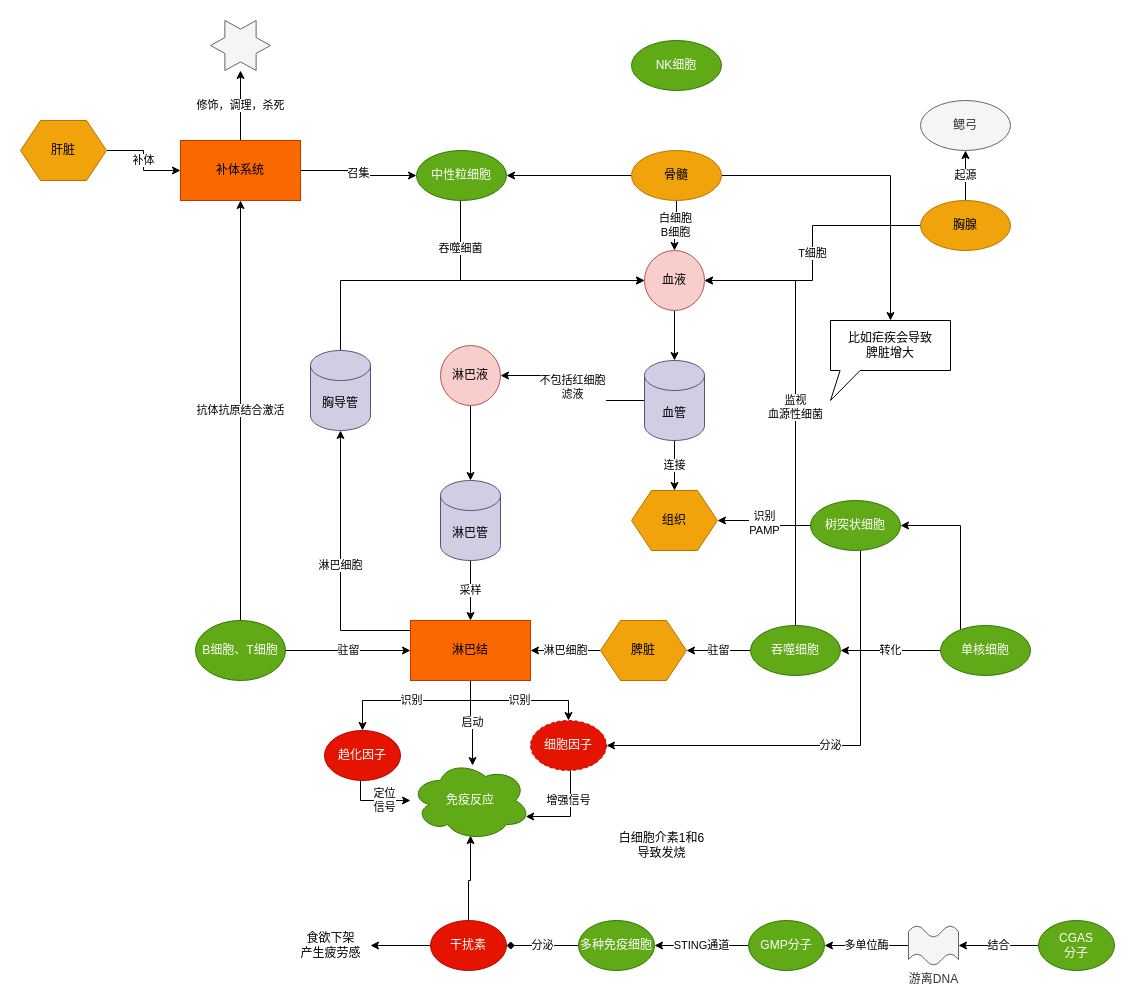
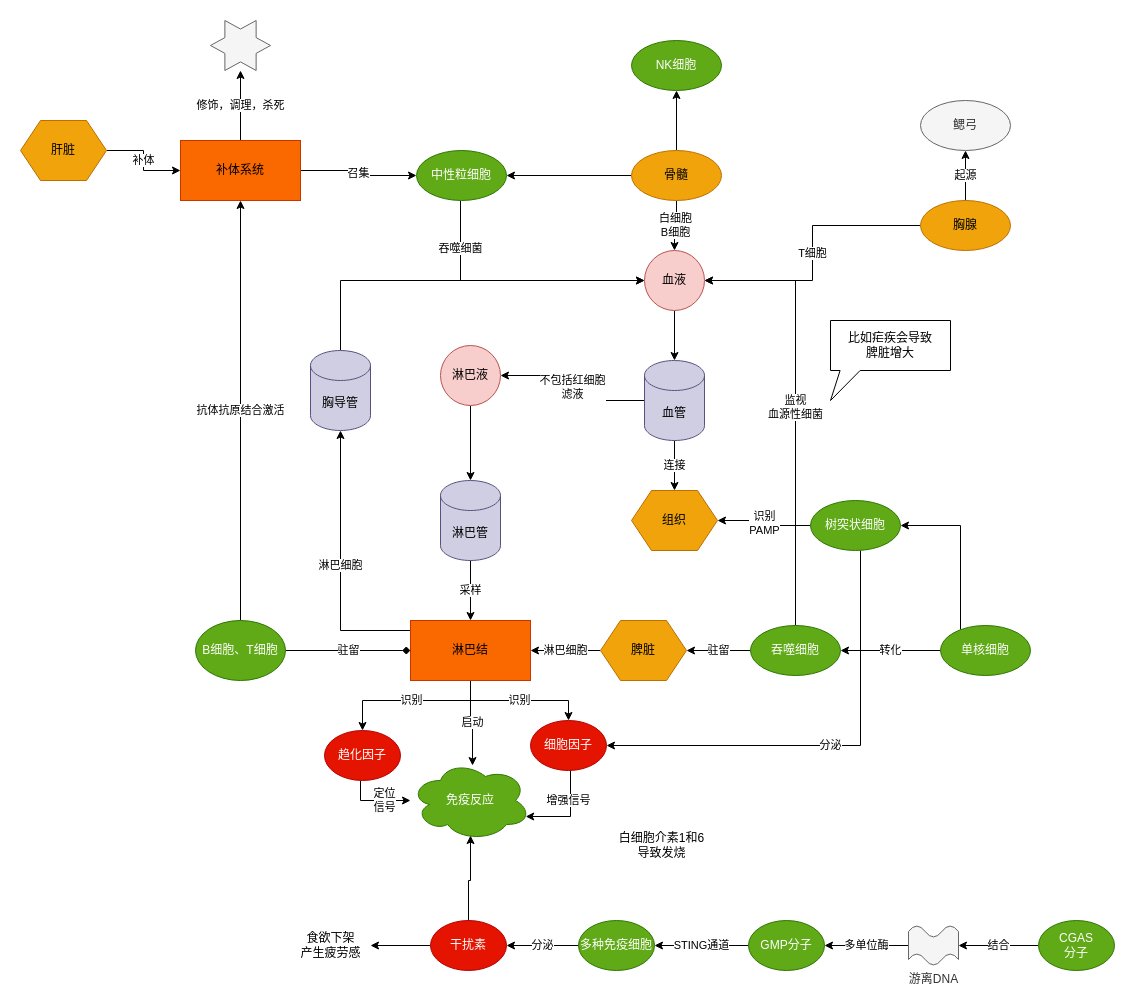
edge "骨髓" -> "比如疟疾会导致 脾脏增大": now "骨髓" -> "NK细胞"
edge "B细胞、T细胞" -> "淋巴结": arrowhead classic -> diamond
node "细胞因子": style dashed -> solid
edge "多种免疫细胞" -> "干扰素": arrowhead diamond -> classic
